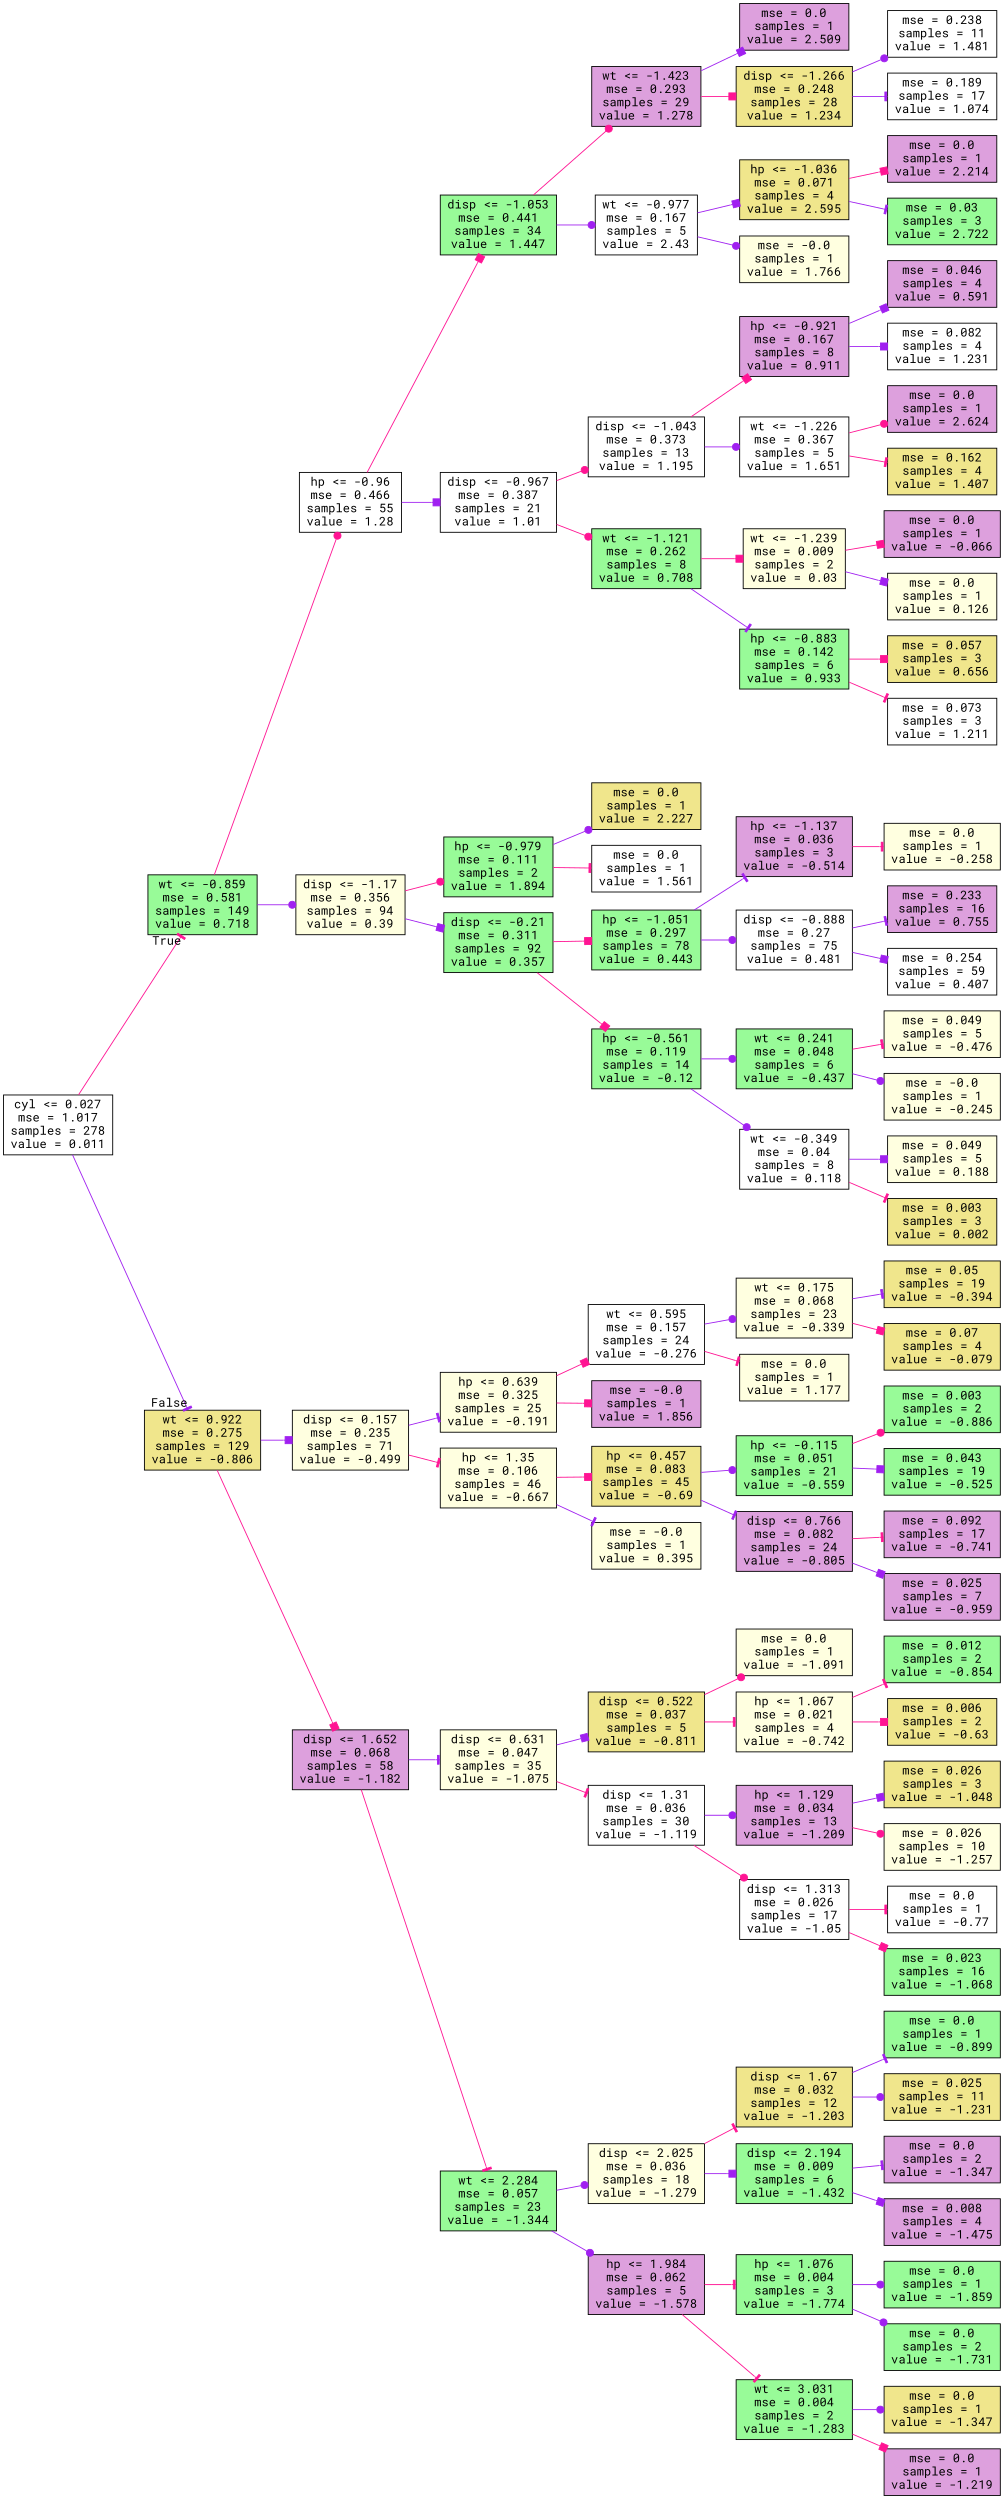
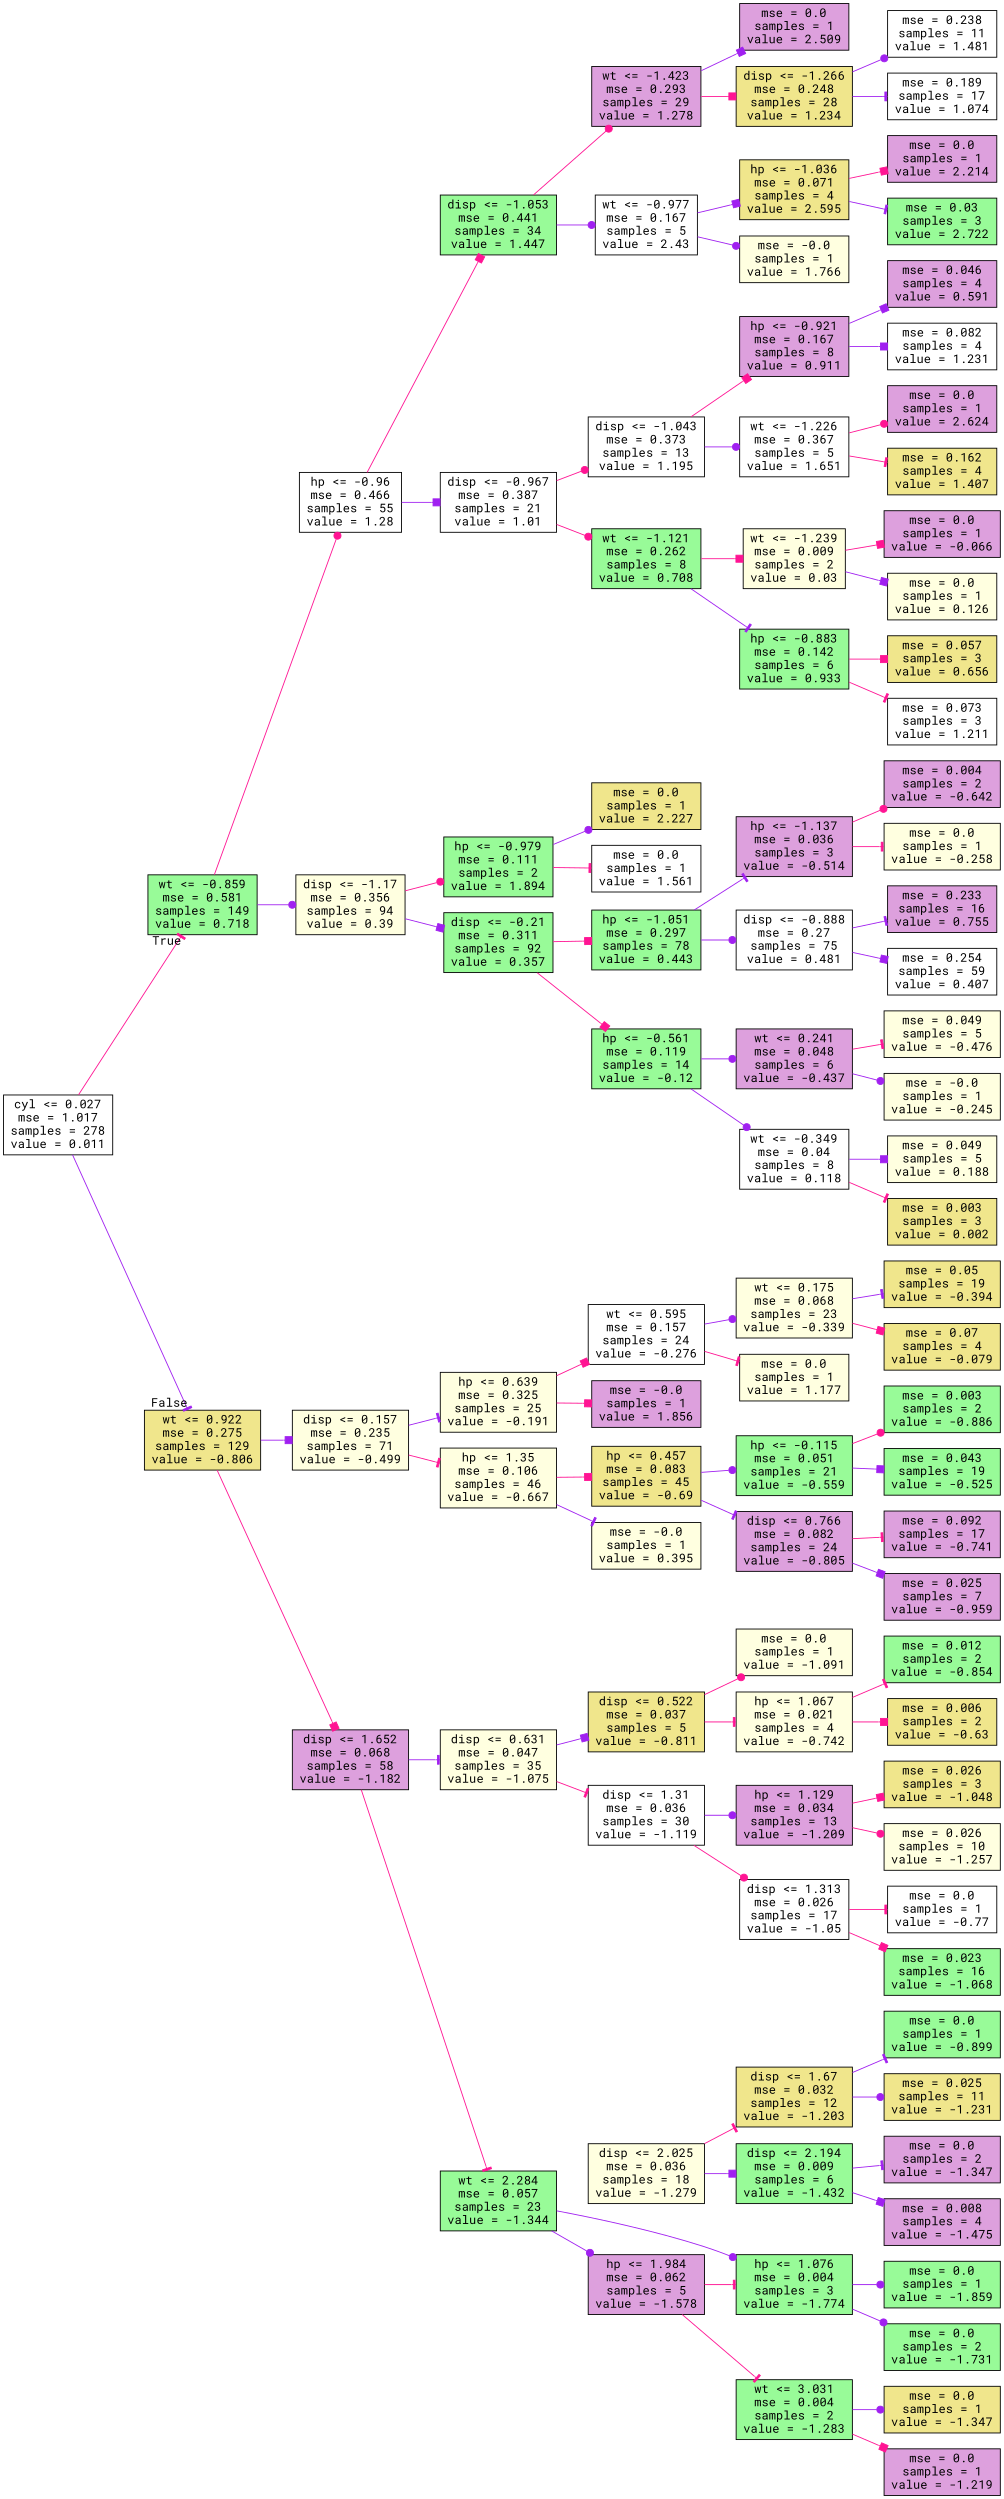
node "mse = 0.004 samples = 2 value = -0.642": added
node "wt <= 0.241 mse = 0.048 samples = 6 value = -0.437": fillcolor palegreen -> plum
edge "hp <= 1.129 mse = 0.034 samples = 13 value = -1.209" -> "mse = 0.026 samples = 3 value = -1.048": color purple -> deeppink
edge "wt <= 2.284 mse = 0.057 samples = 23 value = -1.344" -> "disp <= 2.025 mse = 0.036 samples = 18 value = -1.279": now "wt <= 2.284 mse = 0.057 samples = 23 value = -1.344" -> "hp <= 1.076 mse = 0.004 samples = 3 value = -1.774"
